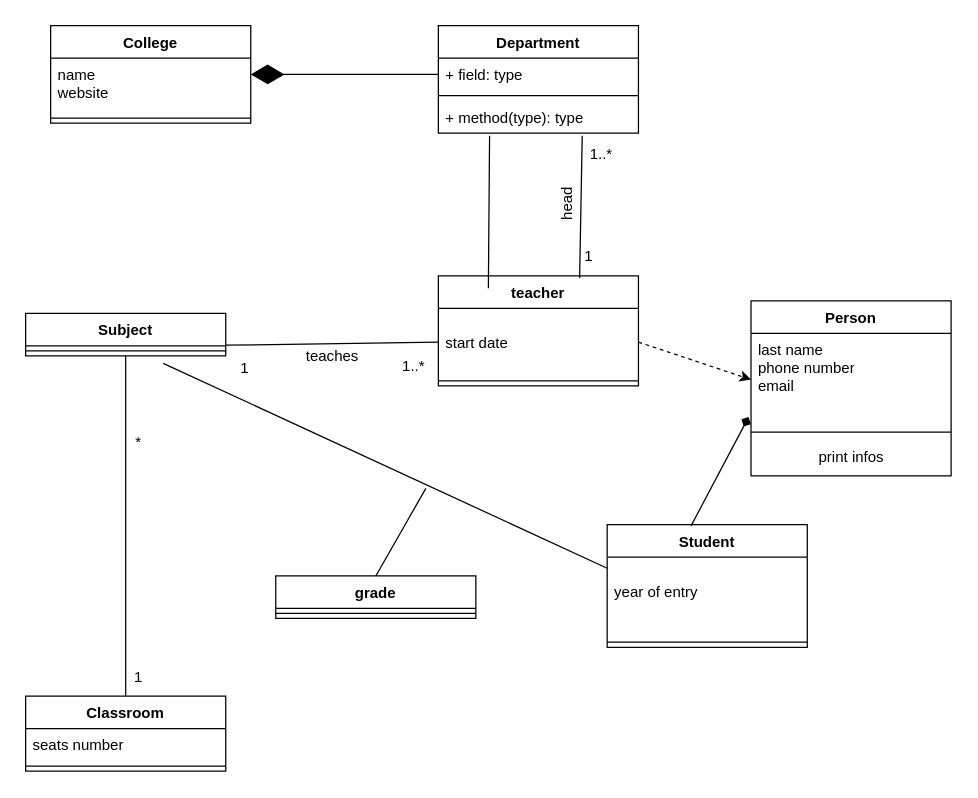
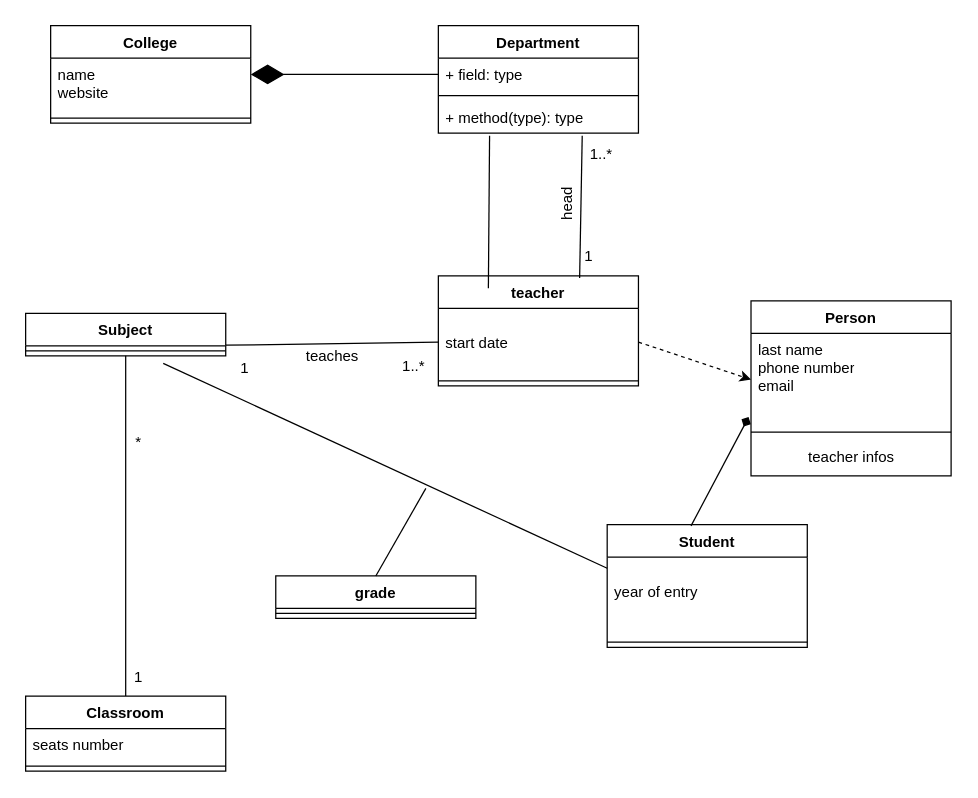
node "print infos": label "print infos" -> "teacher infos"
